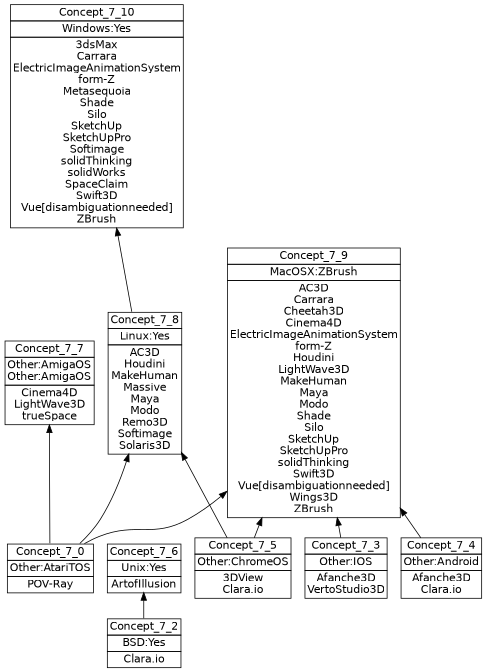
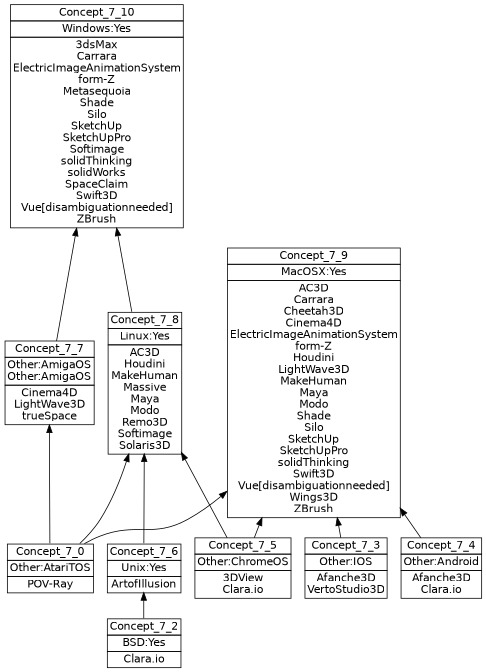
node "Concept_7_9": text "MacOSX:ZBrush" -> "MacOSX:Yes"
edge "Concept_7_7" -> "Concept_7_10": added
edge "Concept_7_6" -> "Concept_7_8": added
